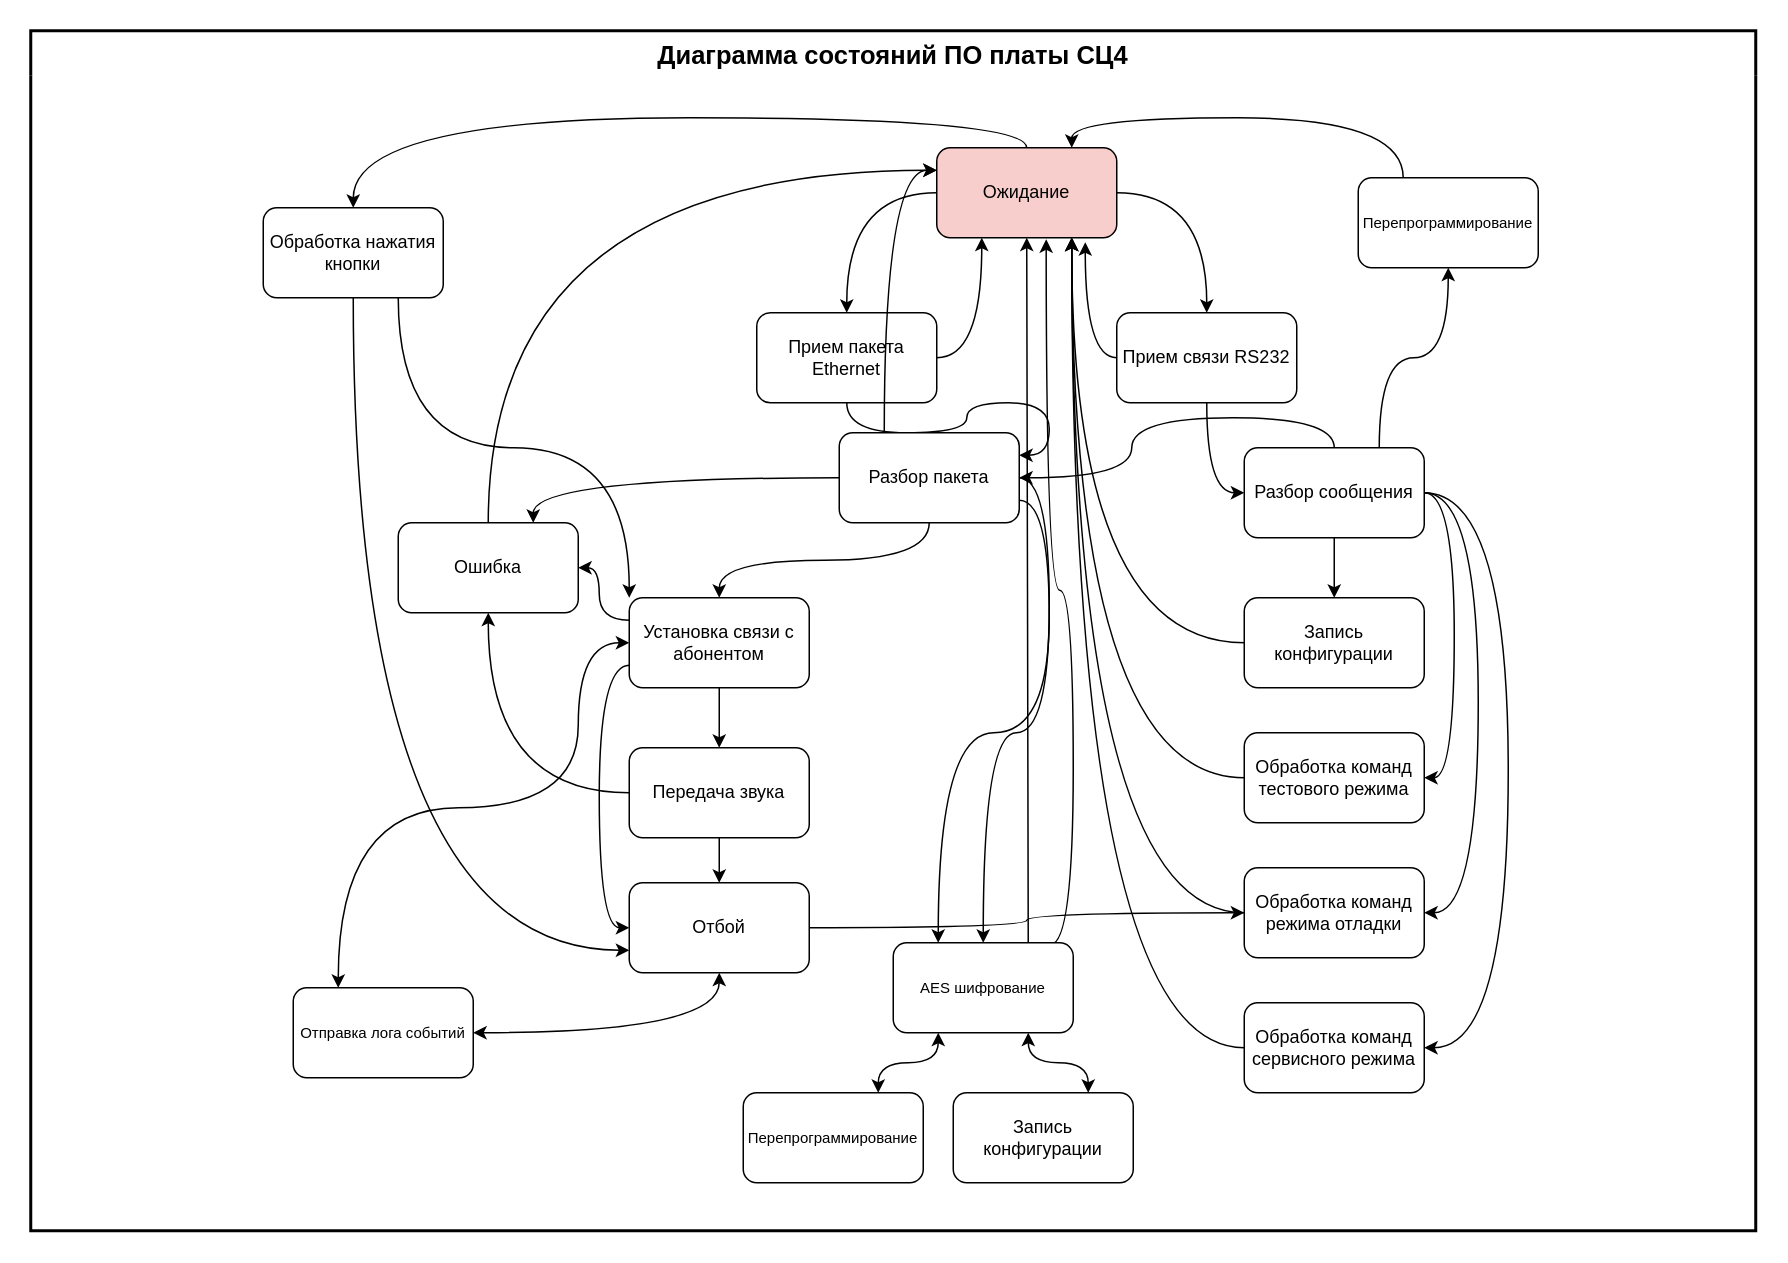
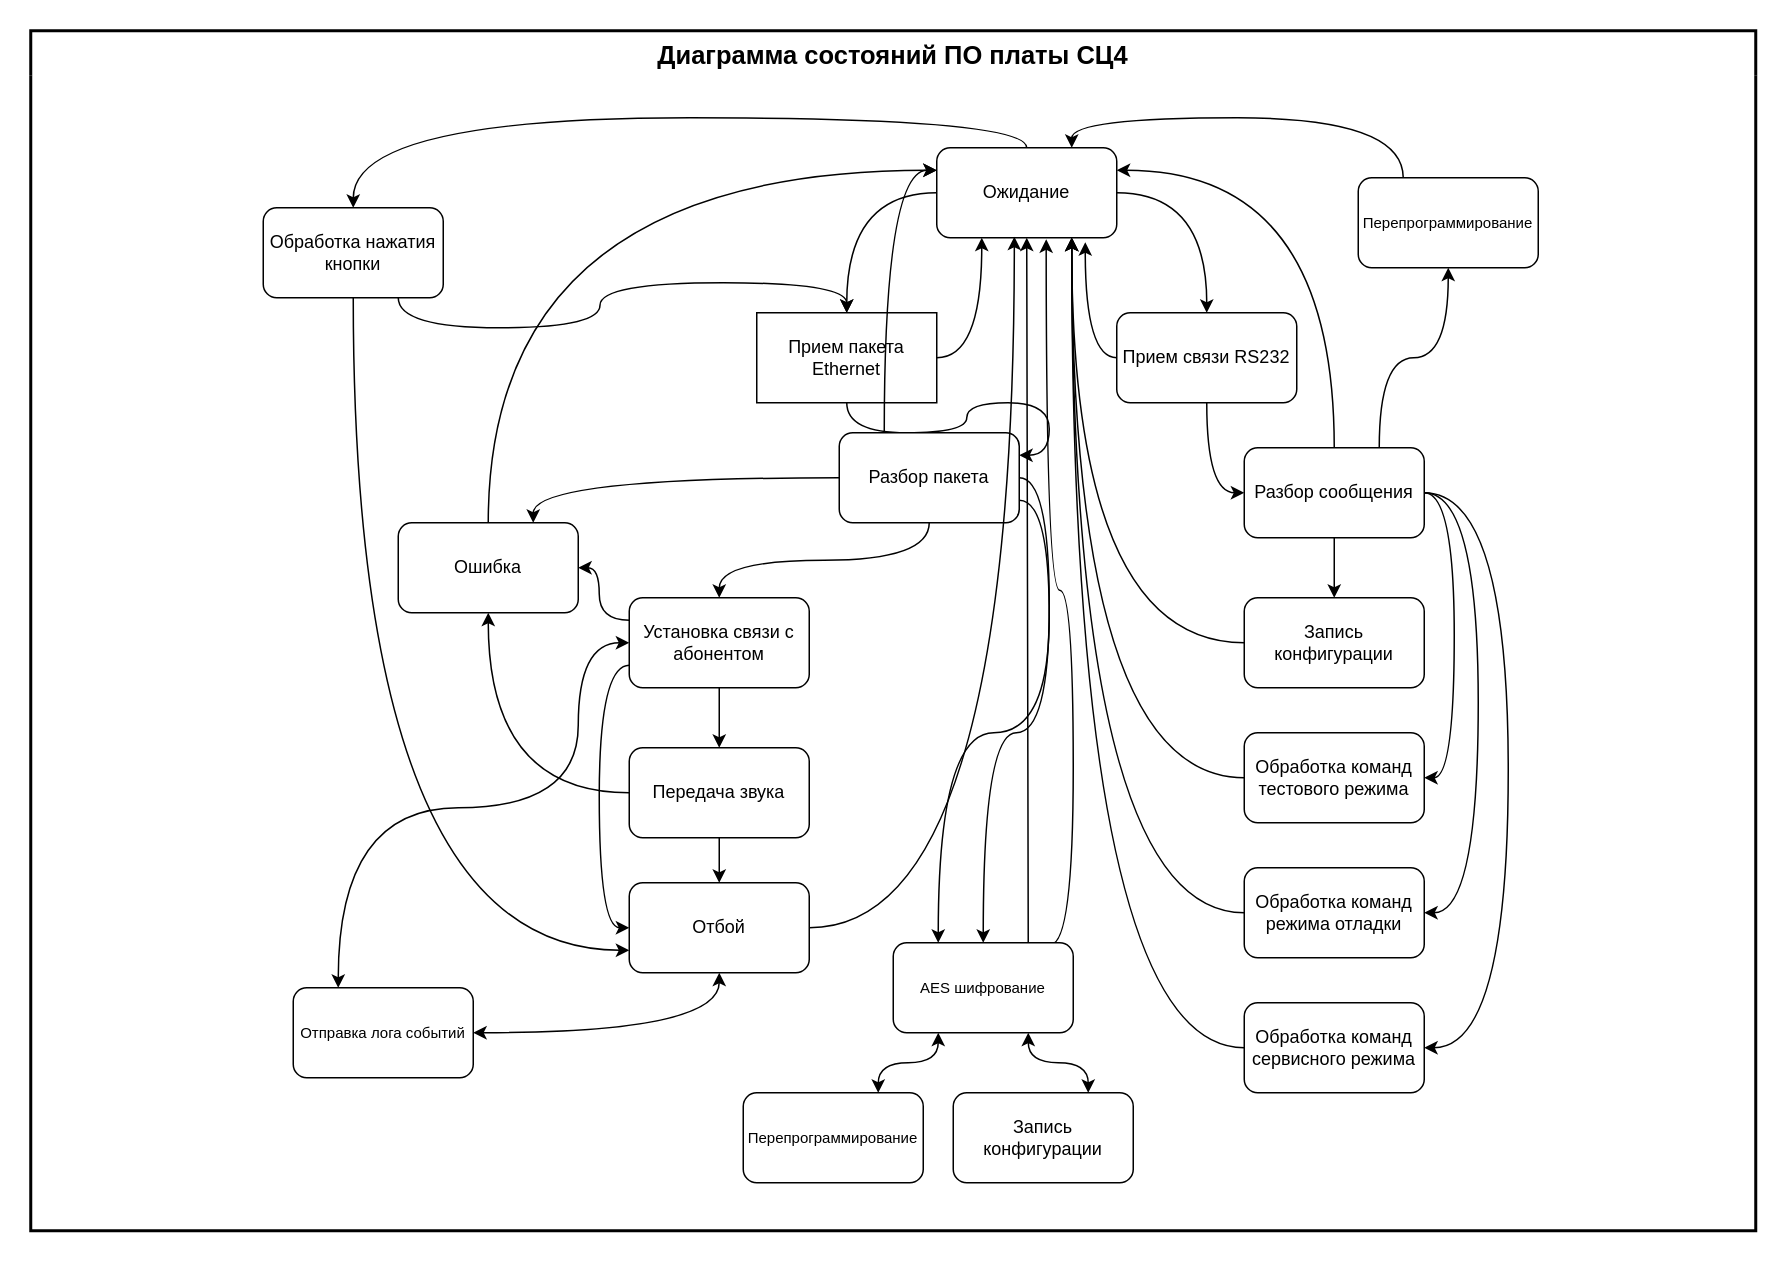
node "Ожидание": fillcolor #f8cecc -> #ffffff
node "Прием пакета Ethernet": shape rounded rectangle -> rectangle
edge "Разбор сообщения" -> "Разбор пакета": now "Разбор сообщения" -> "Ожидание"
edge "Обработка нажатия кнопки" -> "Установка связи с абонентом": now "Обработка нажатия кнопки" -> "Прием пакета Ethernet"
edge "Отбой" -> "Обработка команд режима отладки": now "Отбой" -> "Ожидание"
